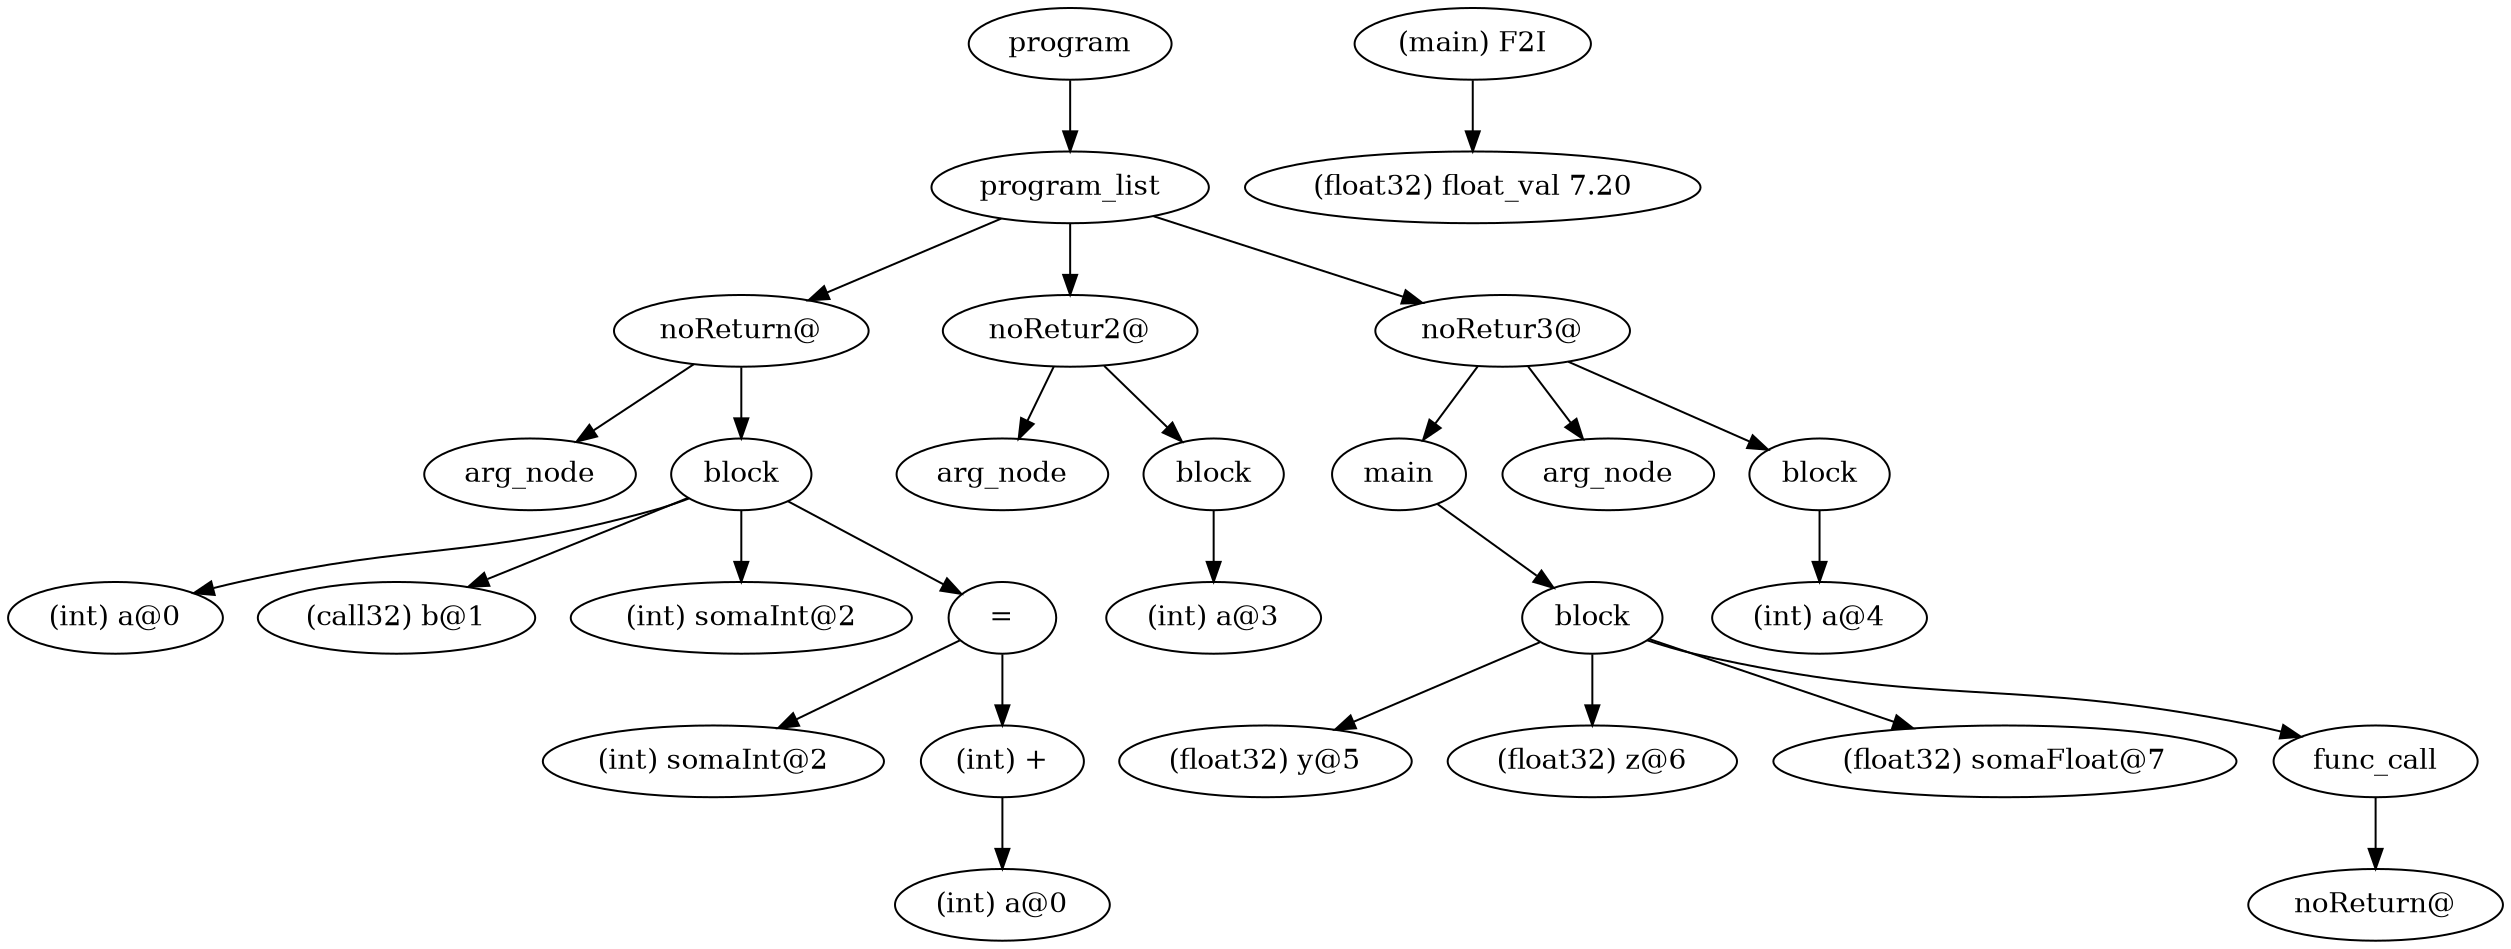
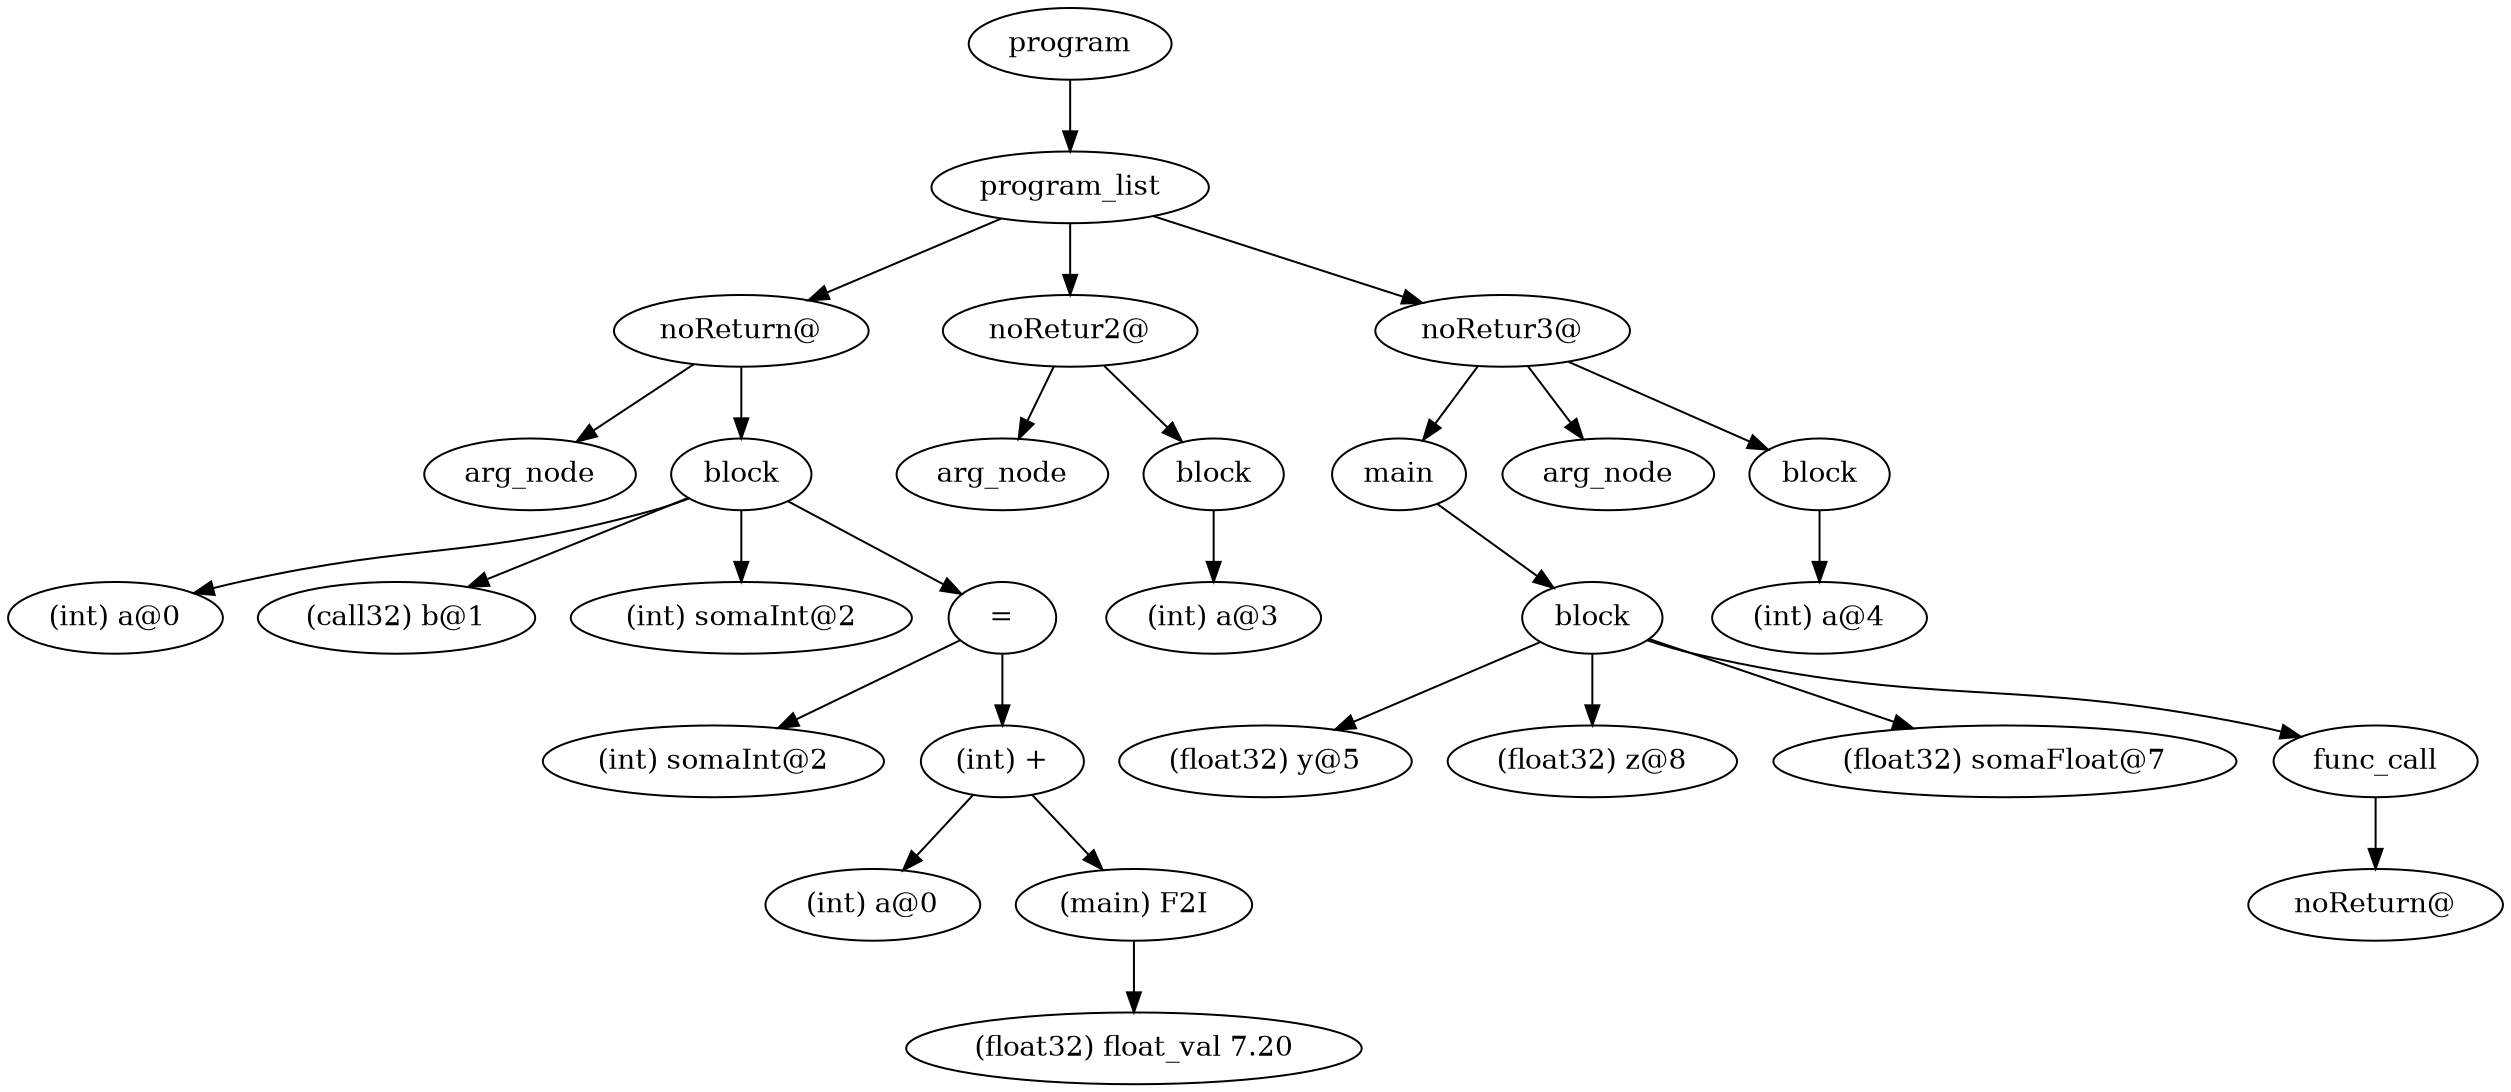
node "(float32) z@6": label "(float32) z@6" -> "(float32) z@8"
edge "(int) +" -> "(main) F2I": added
